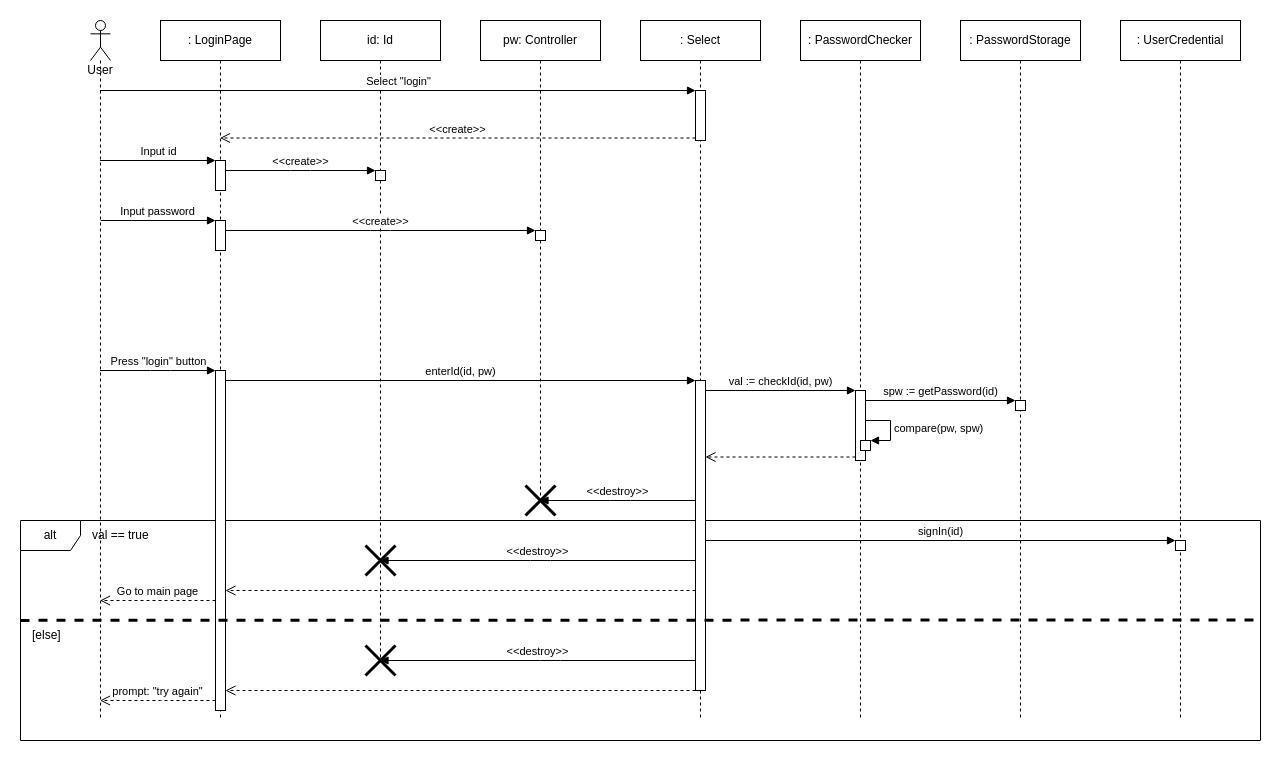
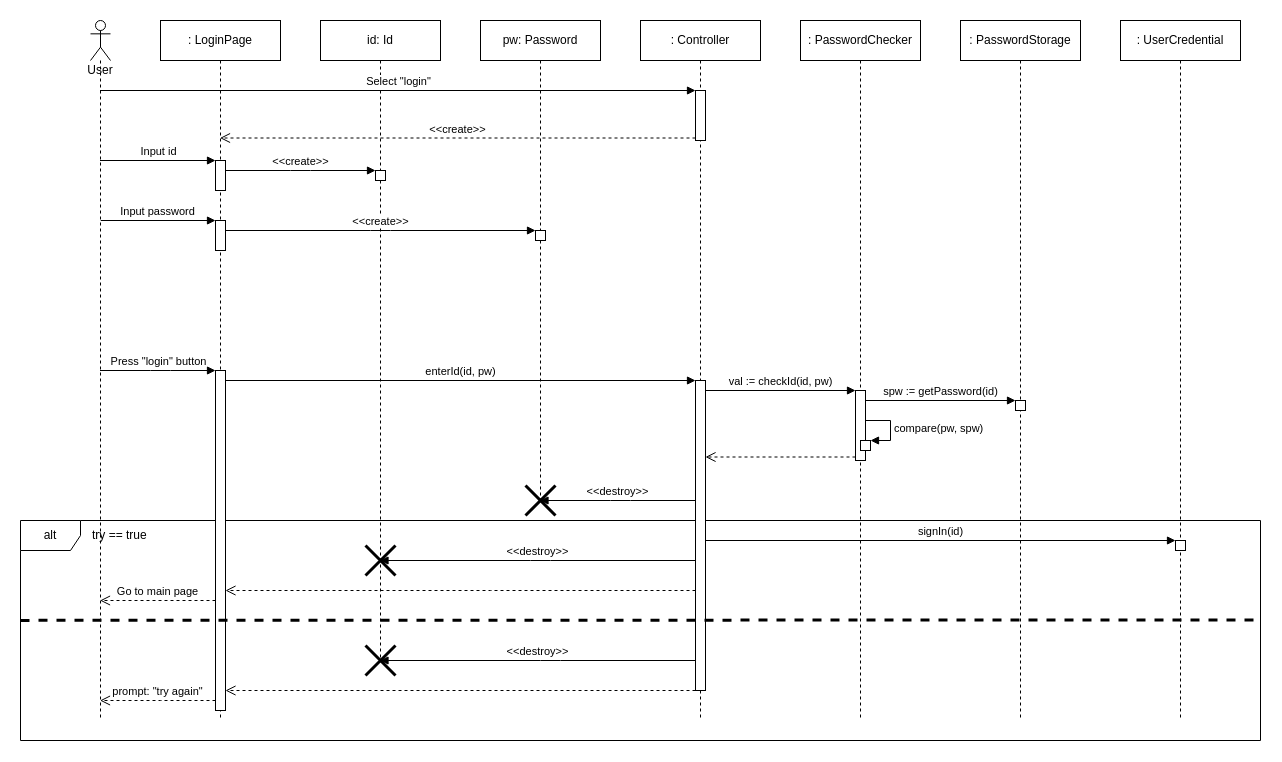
node "pw: Controller": label "pw: Controller" -> "pw: Password"
node ": Select": label ": Select" -> ": Controller"
node "val == true": label "val == true" -> "try == true"
node "[else]": removed
